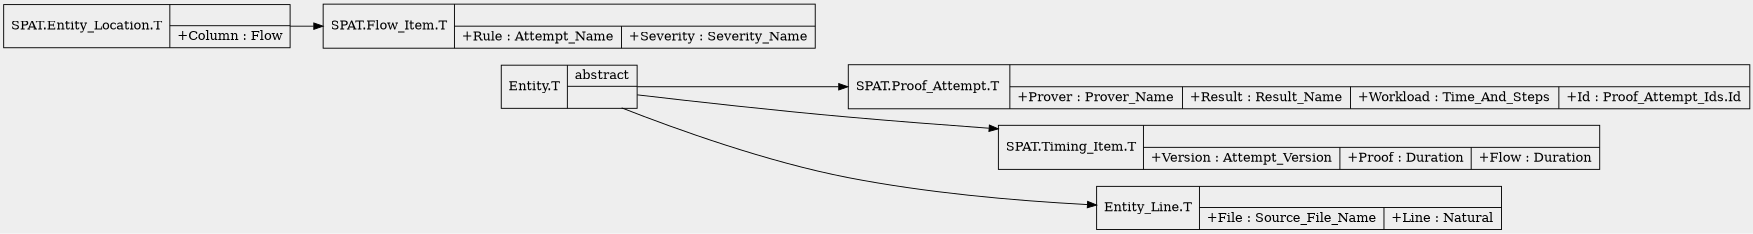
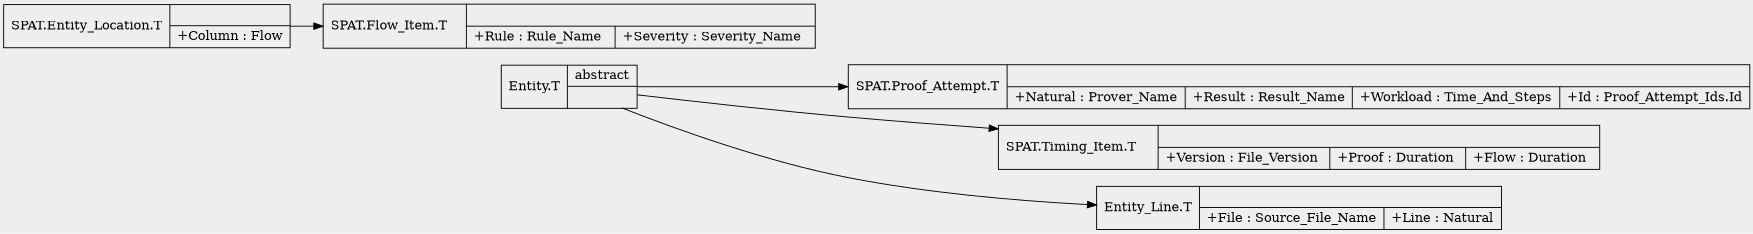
node "SPAT.Flow_Item.T": text "+Rule : Attempt_Name" -> "+Rule : Rule_Name"
node "SPAT.Proof_Attempt.T": text "+Prover : Prover_Name" -> "+Natural : Prover_Name"
node "SPAT.Timing_Item.T": text "+Version : Attempt_Version" -> "+Version : File_Version"
